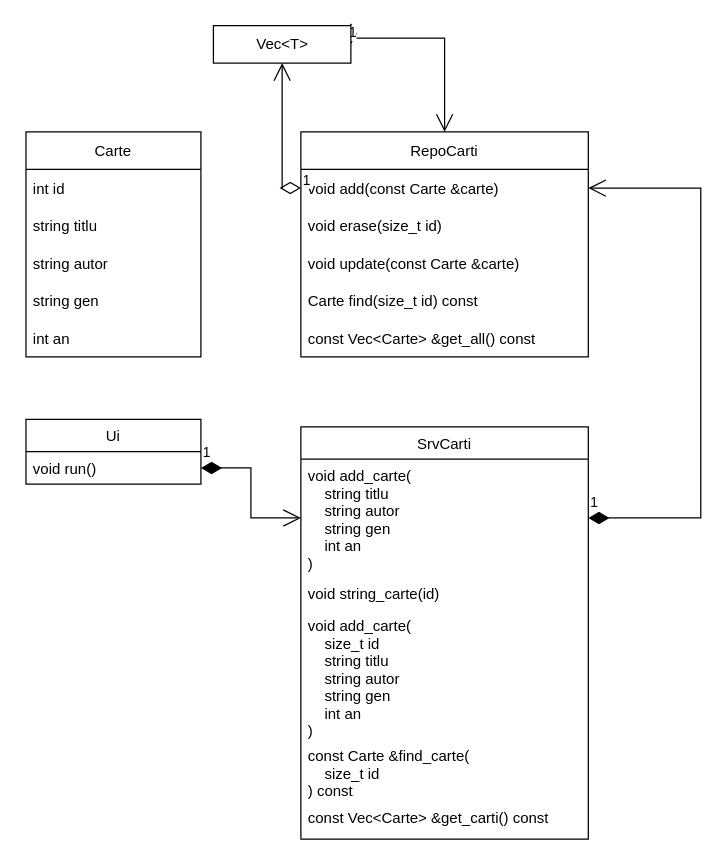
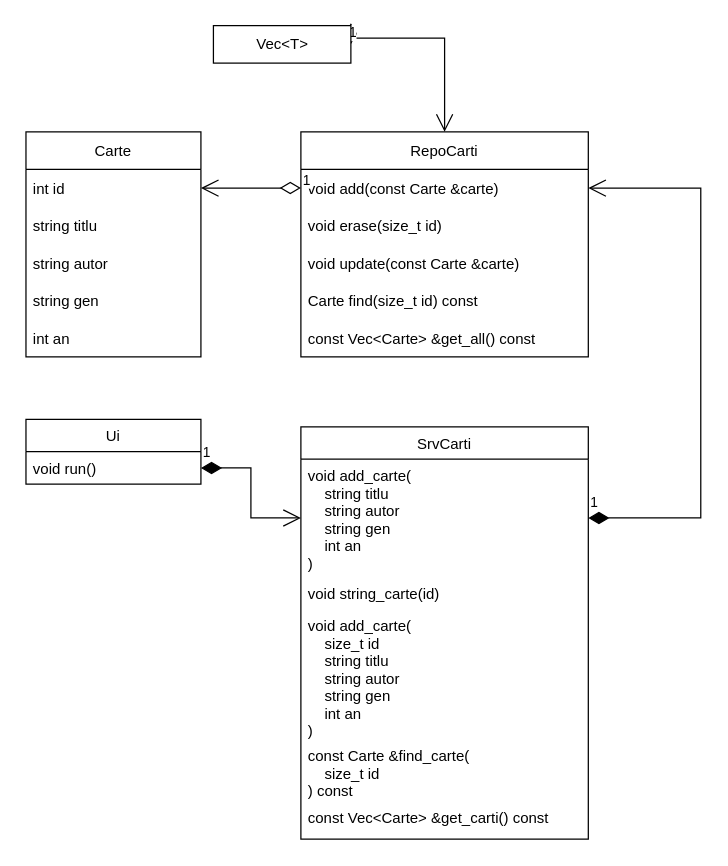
edge "Vec<T>" -- "void add(const Carte &carte)": now "int id" -- "void add(const Carte &carte)"
